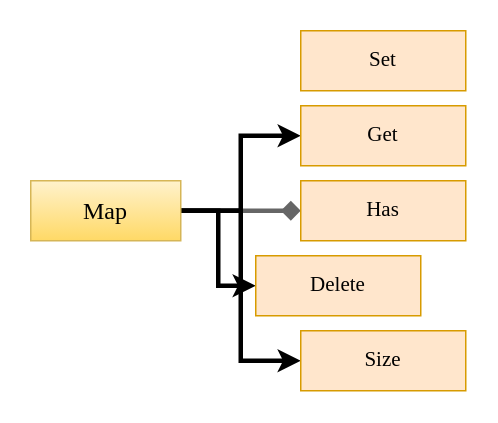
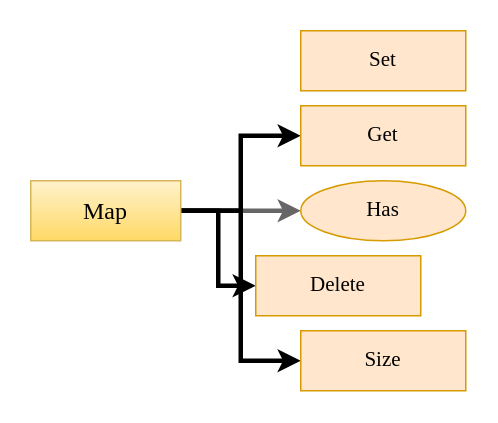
edge "Map" -> "Has": arrowhead diamond -> classic
node "Has": shape rectangle -> ellipse
